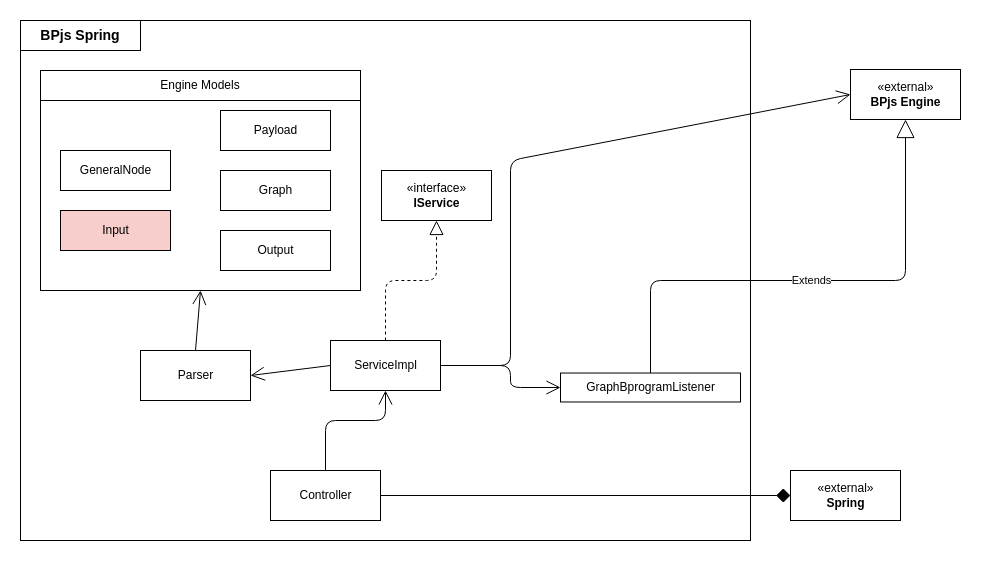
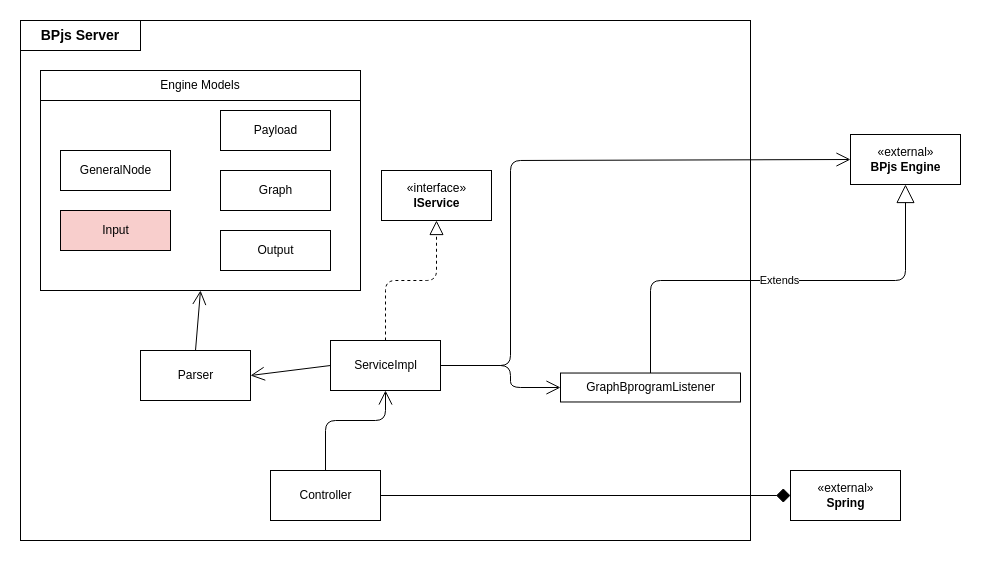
node "BPjs Spring": label "BPjs Spring" -> "BPjs Server"
node "«external» BPjs Engine": moved (906, 95) -> (906, 160)
